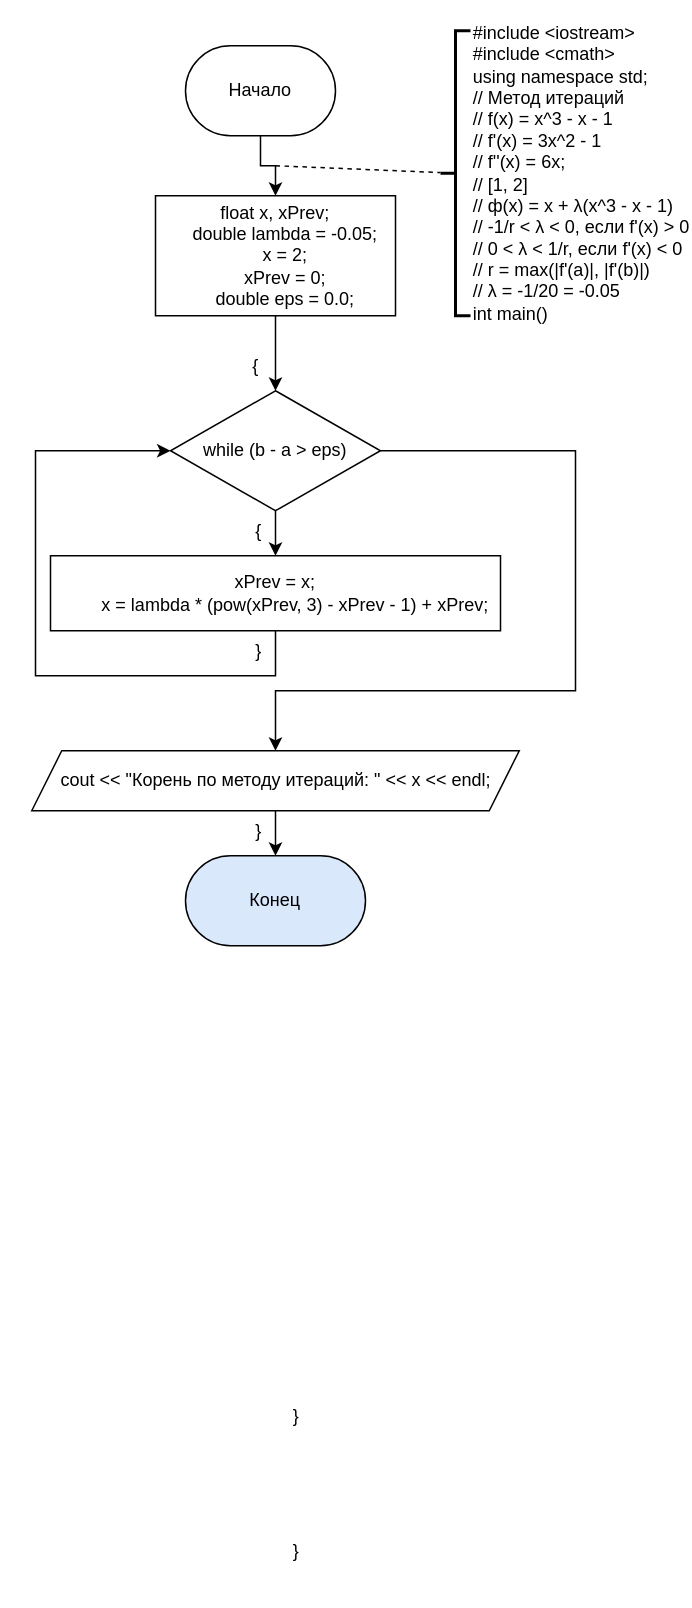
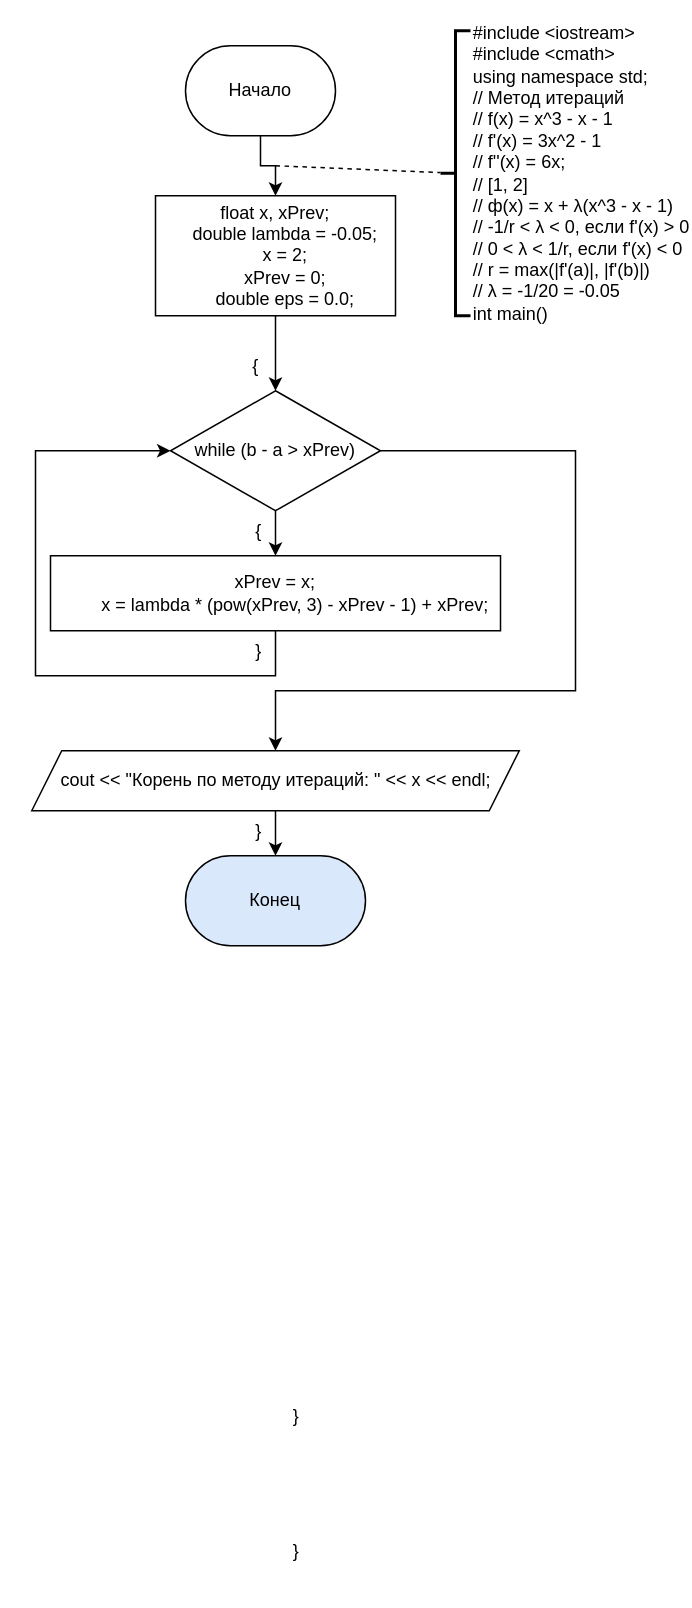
node "while (b - a > eps)": label "while (b - a > eps)" -> "while (b - a > xPrev)"
